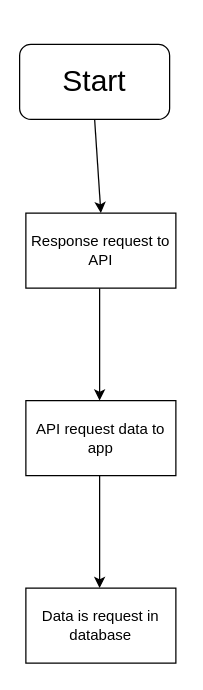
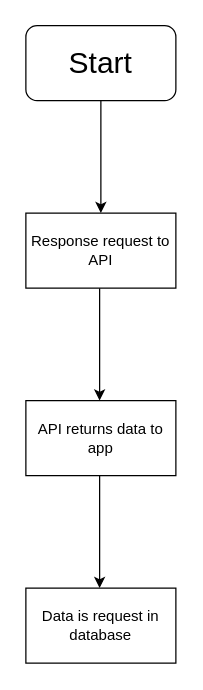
node "Start": moved (94, 82) -> (101, 63)
node "API request data to app": label "API request data to app" -> "API returns data to app"
